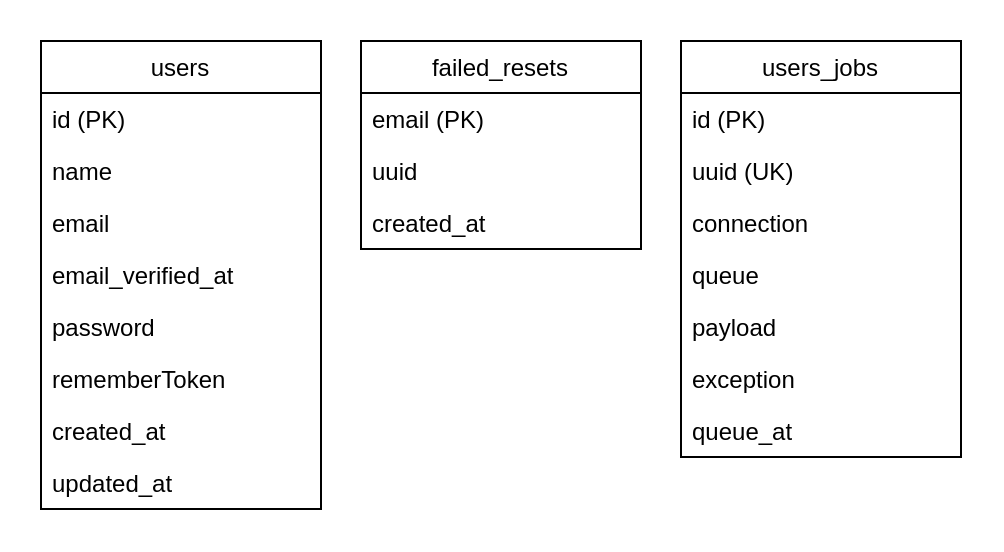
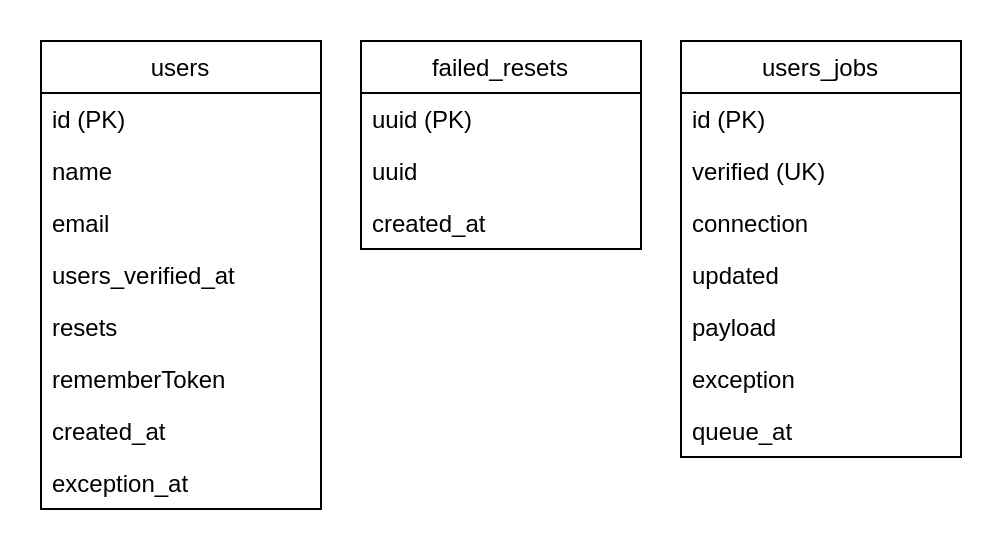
node "email (PK)": label "email (PK)" -> "uuid (PK)"
node "uuid (UK)": label "uuid (UK)" -> "verified (UK)"
node "email_verified_at": label "email_verified_at" -> "users_verified_at"
node "queue": label "queue" -> "updated"
node "password": label "password" -> "resets"
node "updated_at": label "updated_at" -> "exception_at"
